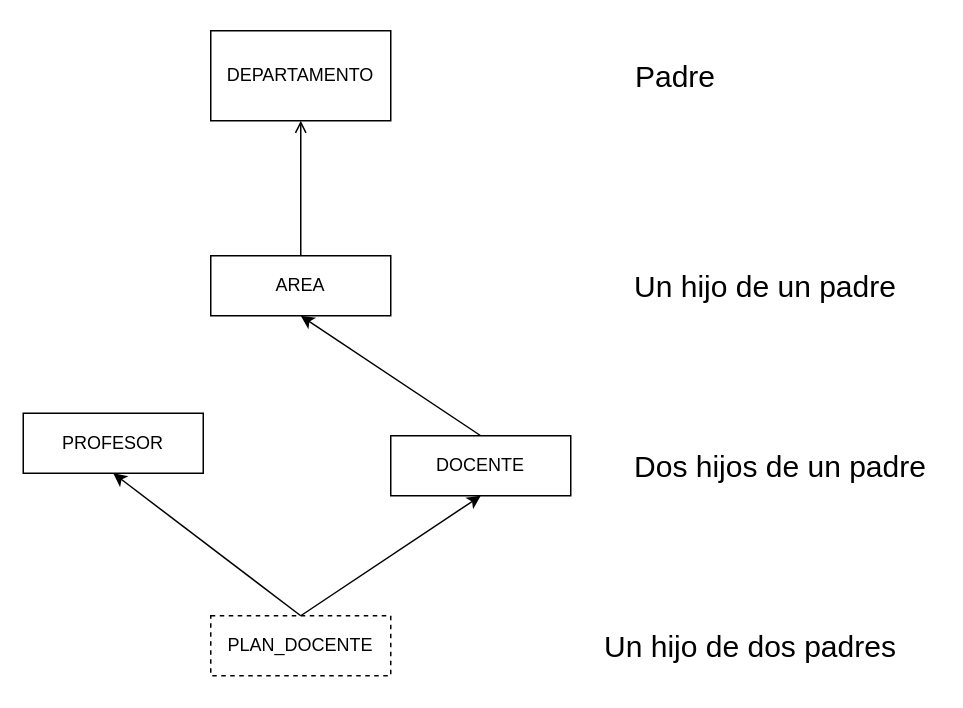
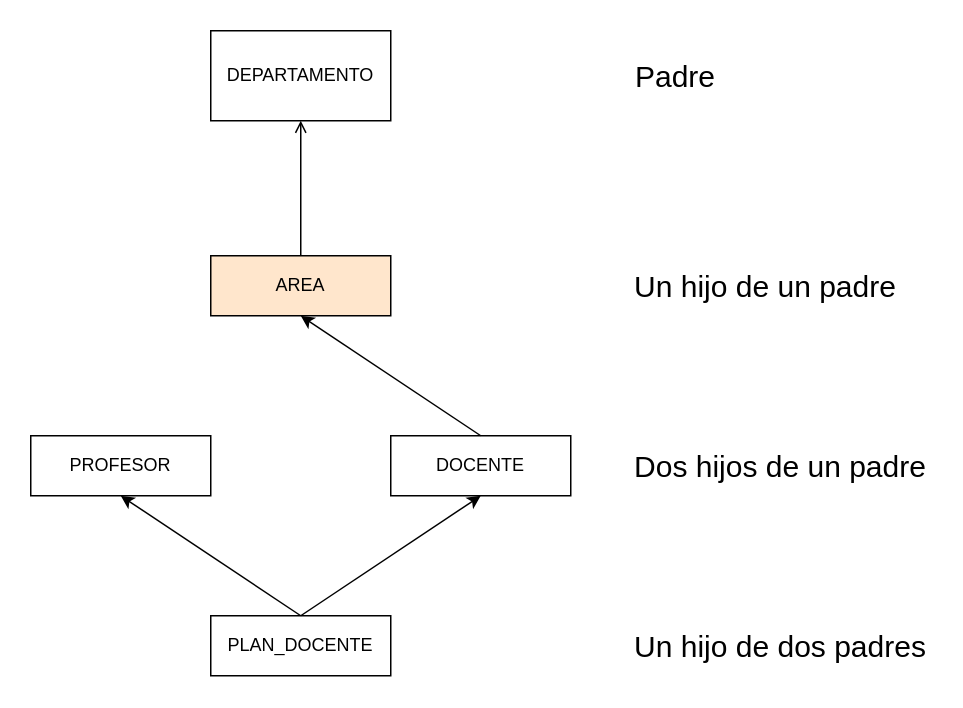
node "AREA": fillcolor #ffffff -> #ffe6cc
node "PROFESOR": moved (113, 443) -> (121, 466)
node "PLAN_DOCENTE": style dashed -> solid
node "Un hijo de dos padres": moved (751, 646) -> (781, 646)
